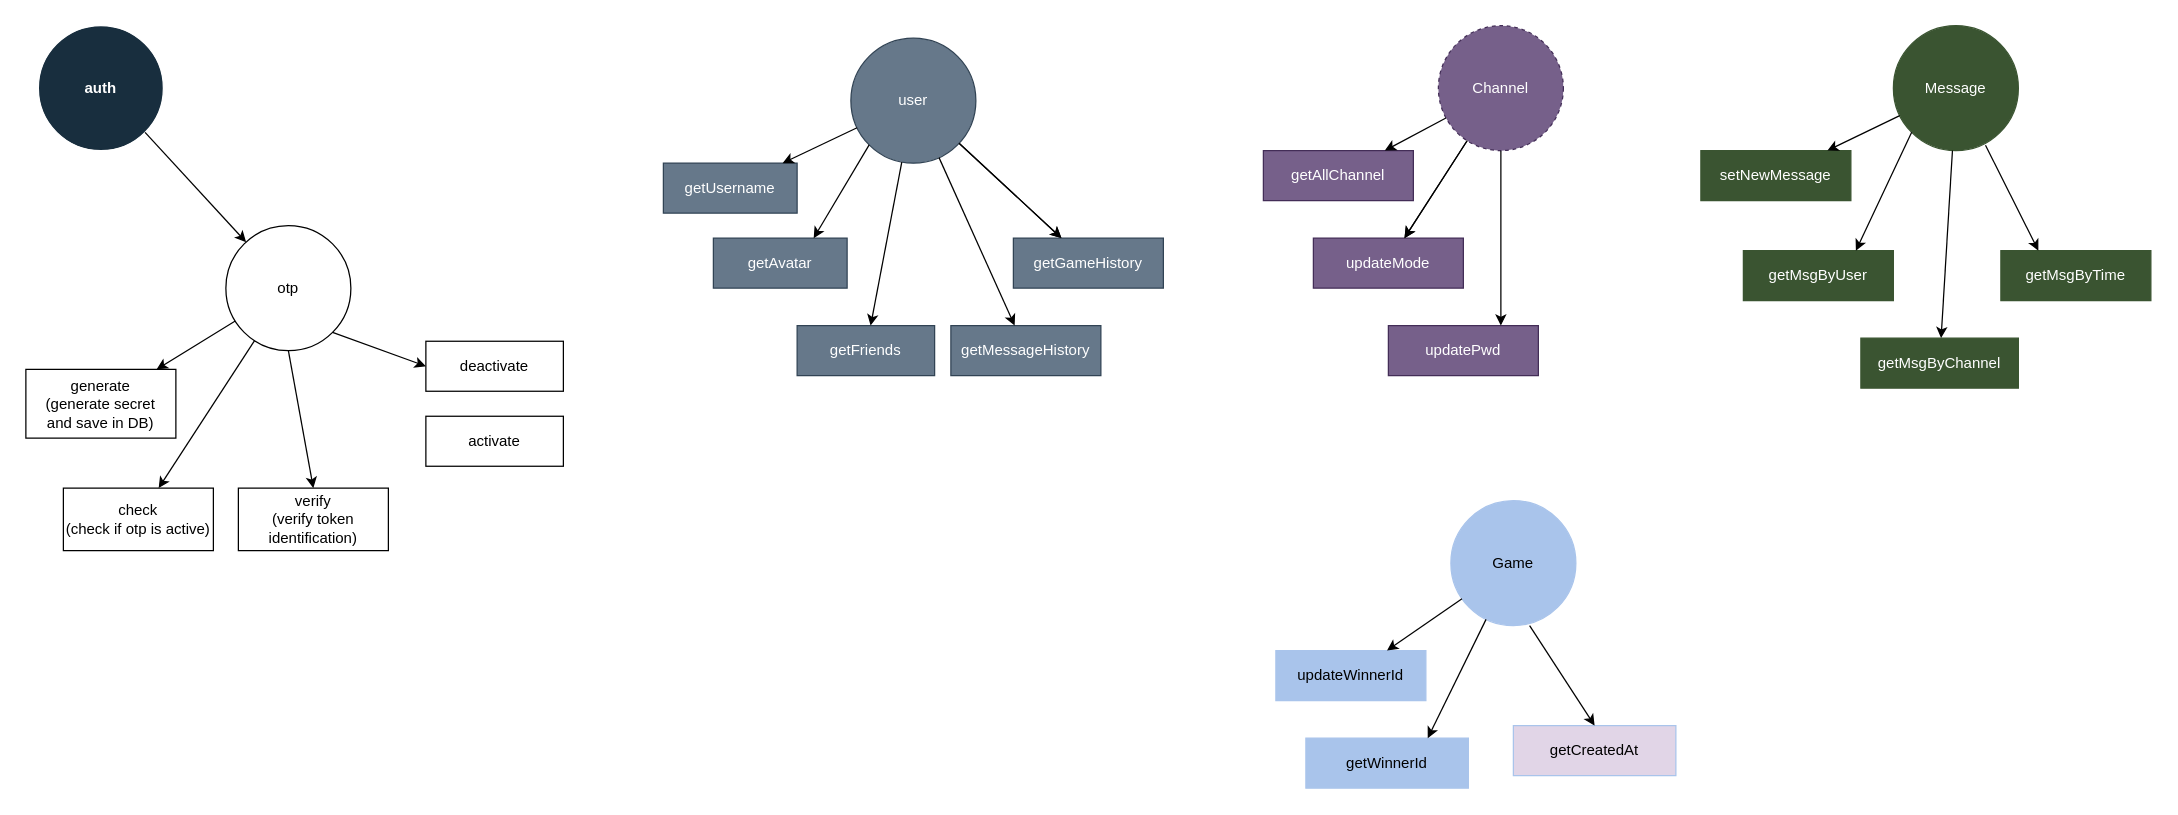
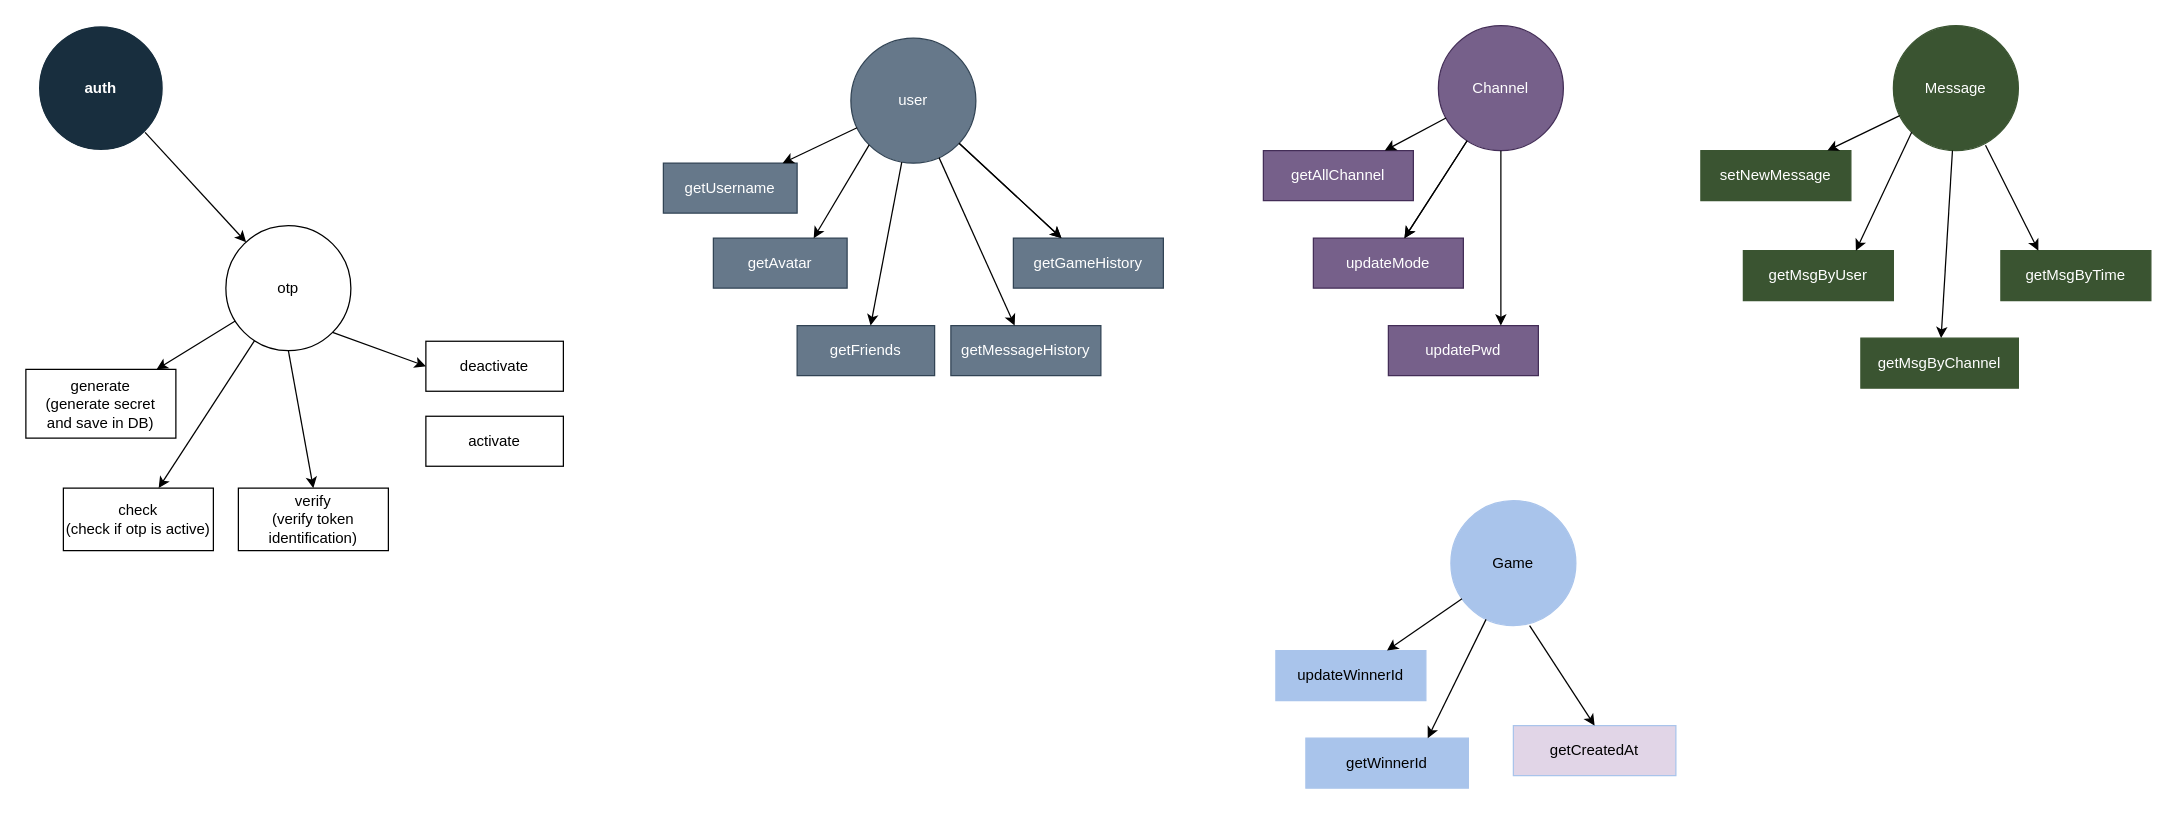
node "Channel": style dashed -> solid
